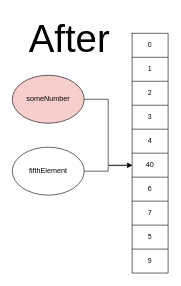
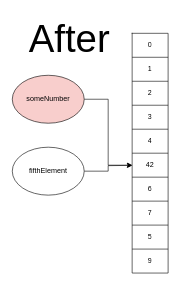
node "40": label "40" -> "42"
